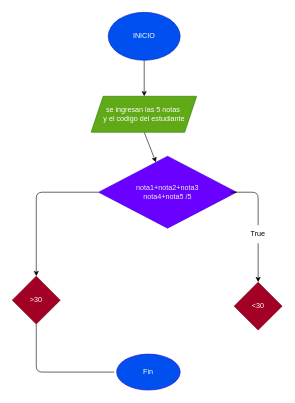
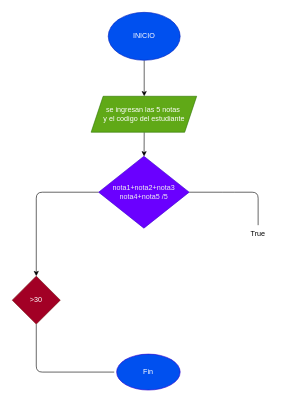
node "nota1+nota2+nota3nota4+nota5 /5": size 138x72 -> 91x72
edge "True" -> "<30": removed
node "<30": removed
